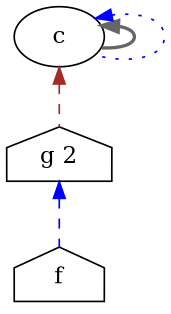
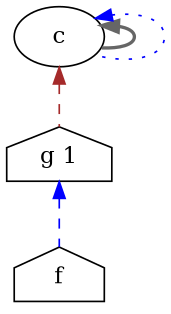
node "g 2": label "g 2" -> "g 1"
